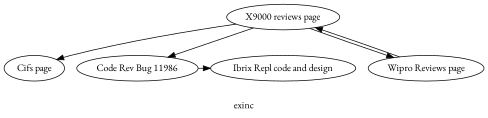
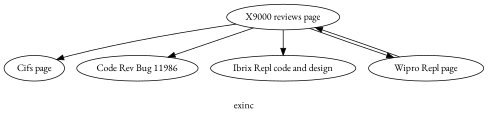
edge "Code Rev Bug 11986" -> "Ibrix Repl code and design": now "X9000 reviews page" -> "Ibrix Repl code and design"
node "Wipro Reviews page": label "Wipro Reviews page" -> "Wipro Repl page"
